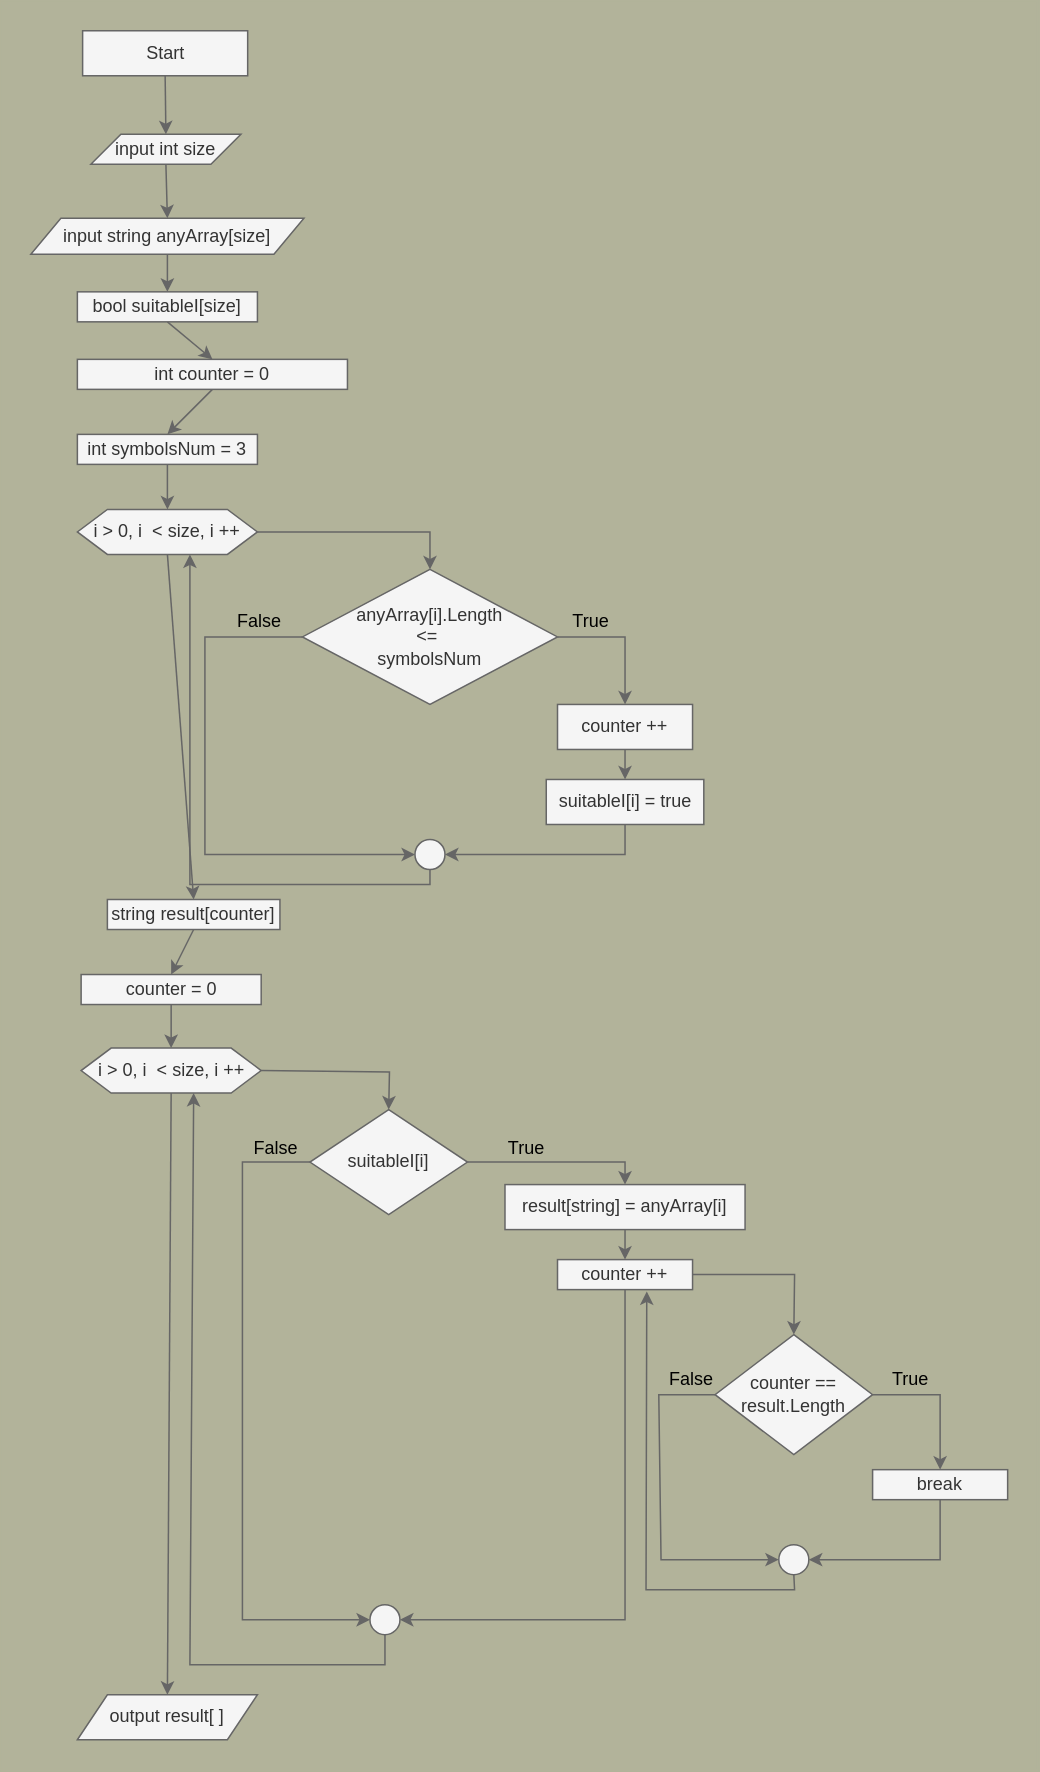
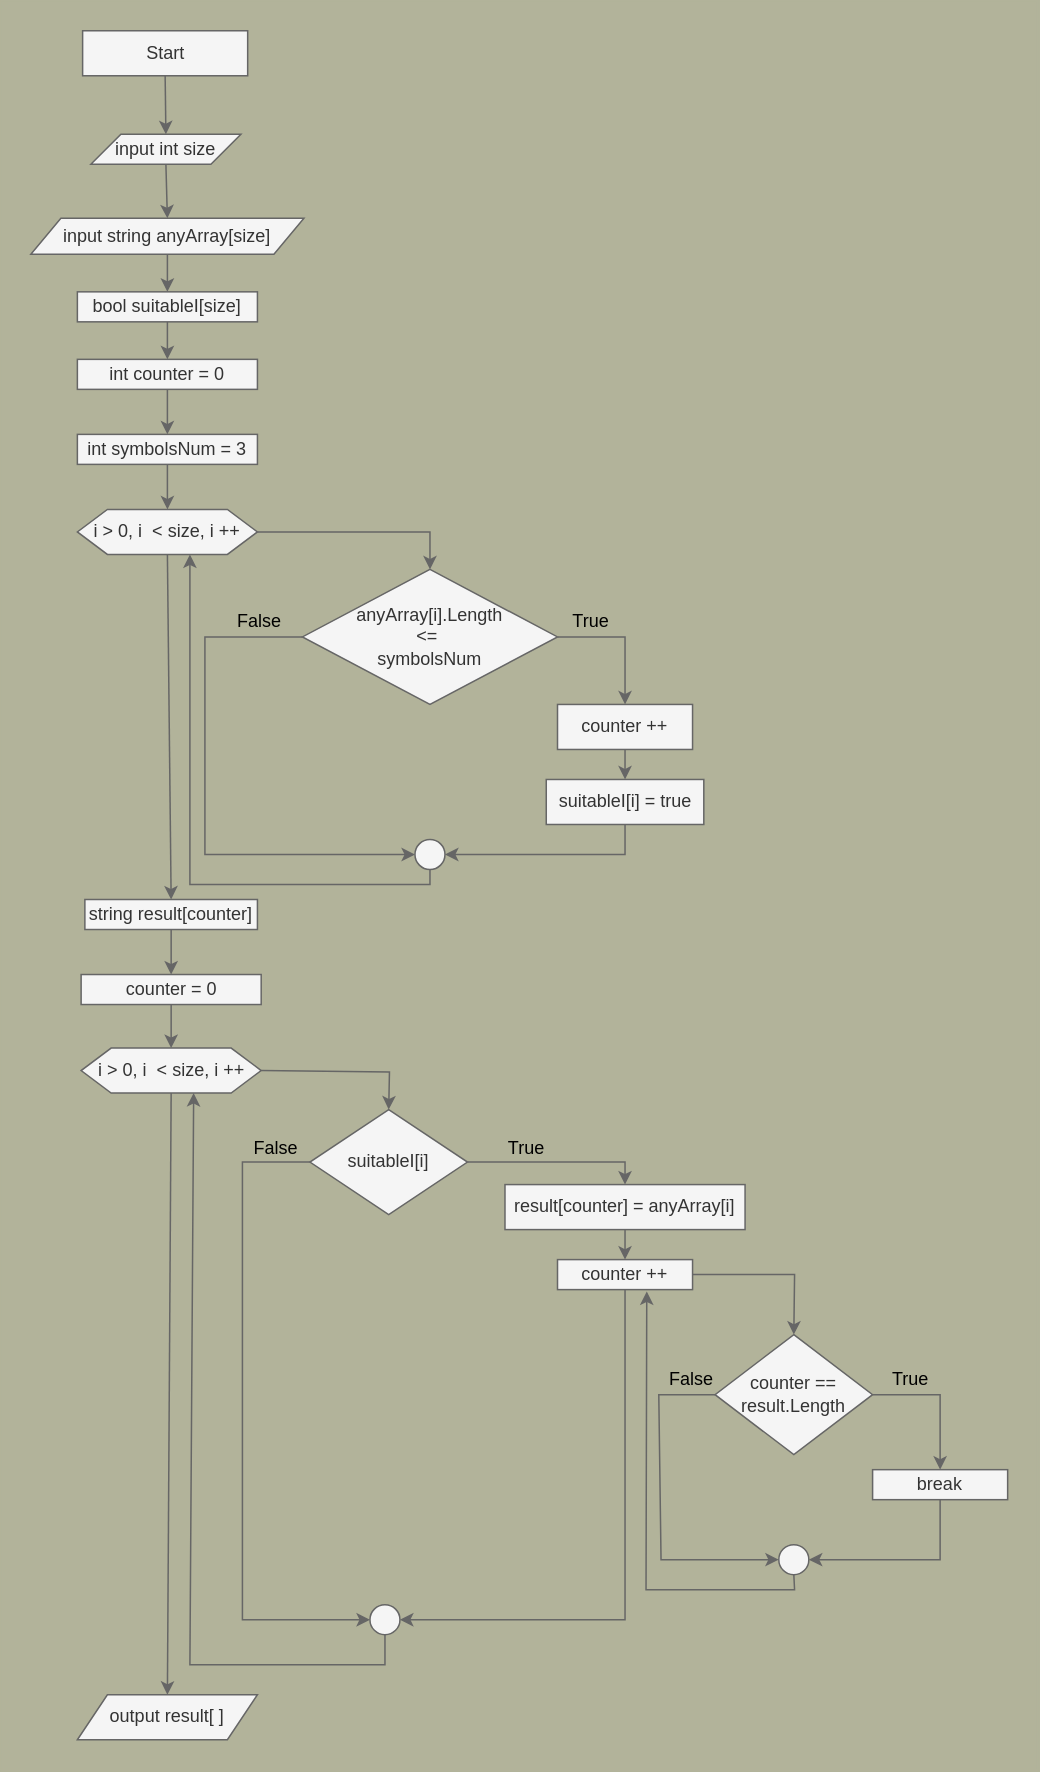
node "int counter = 0": size 270x30 -> 180x30
node "string result[counter]": moved (194, 914) -> (171, 914)
node "result[string] = anyArray[i]": label "result[string] = anyArray[i]" -> "result[counter] = anyArray[i]"
